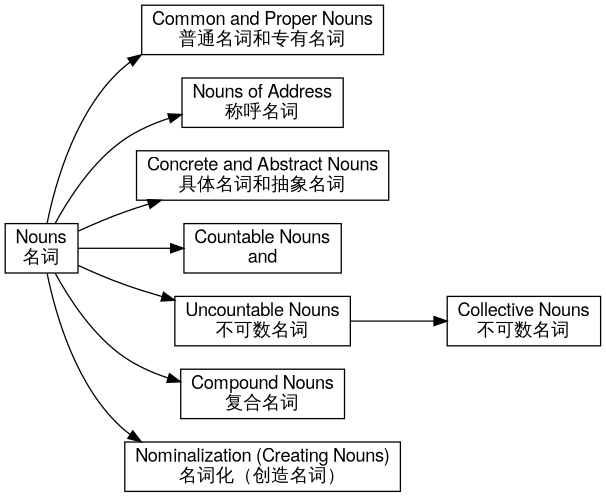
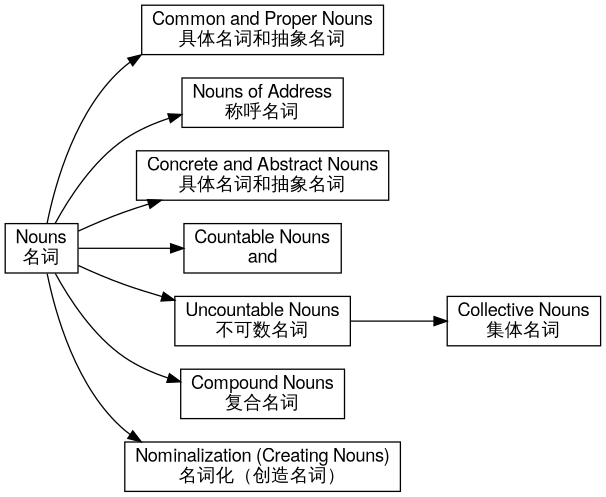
node "Common and Proper Nouns 普通名词和专有名词": label "Common and Proper Nouns 普通名词和专有名词" -> "Common and Proper Nouns 具体名词和抽象名词"
node "Collective Nouns 不可数名词": label "Collective Nouns 不可数名词" -> "Collective Nouns 集体名词"
